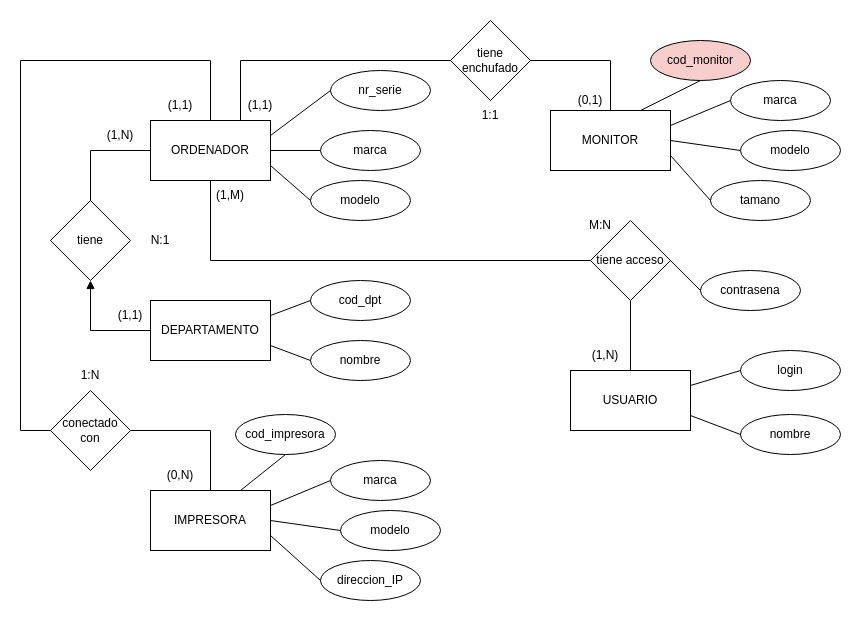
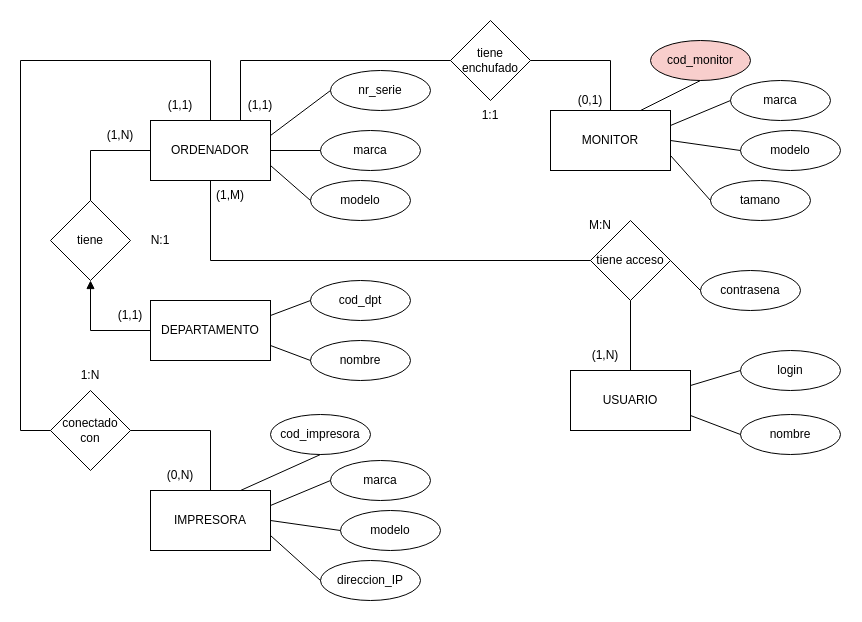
node "cod_impresora": moved (286, 435) -> (321, 435)
